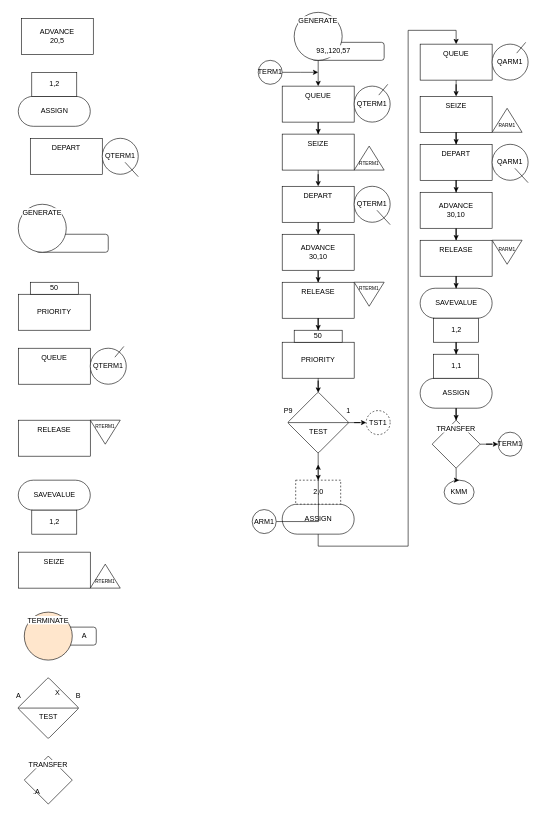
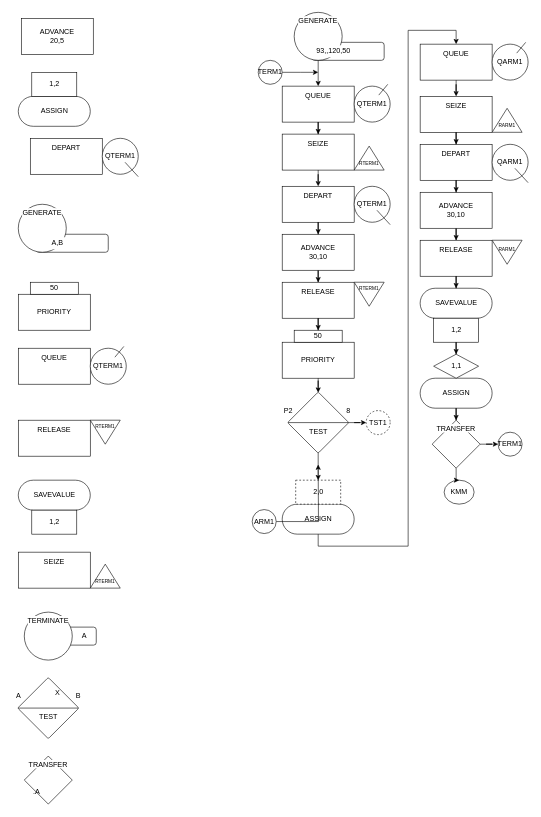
node "93,,120,57": label "93,,120,57" -> "93,,120,50"
node "A,B": added
node "1,1": shape rectangle -> diamond
node "P9": label "P9" -> "P2"
node "1": label "1" -> "8"
node "TERMINATE": fillcolor #ffe6cc -> #ffffff
